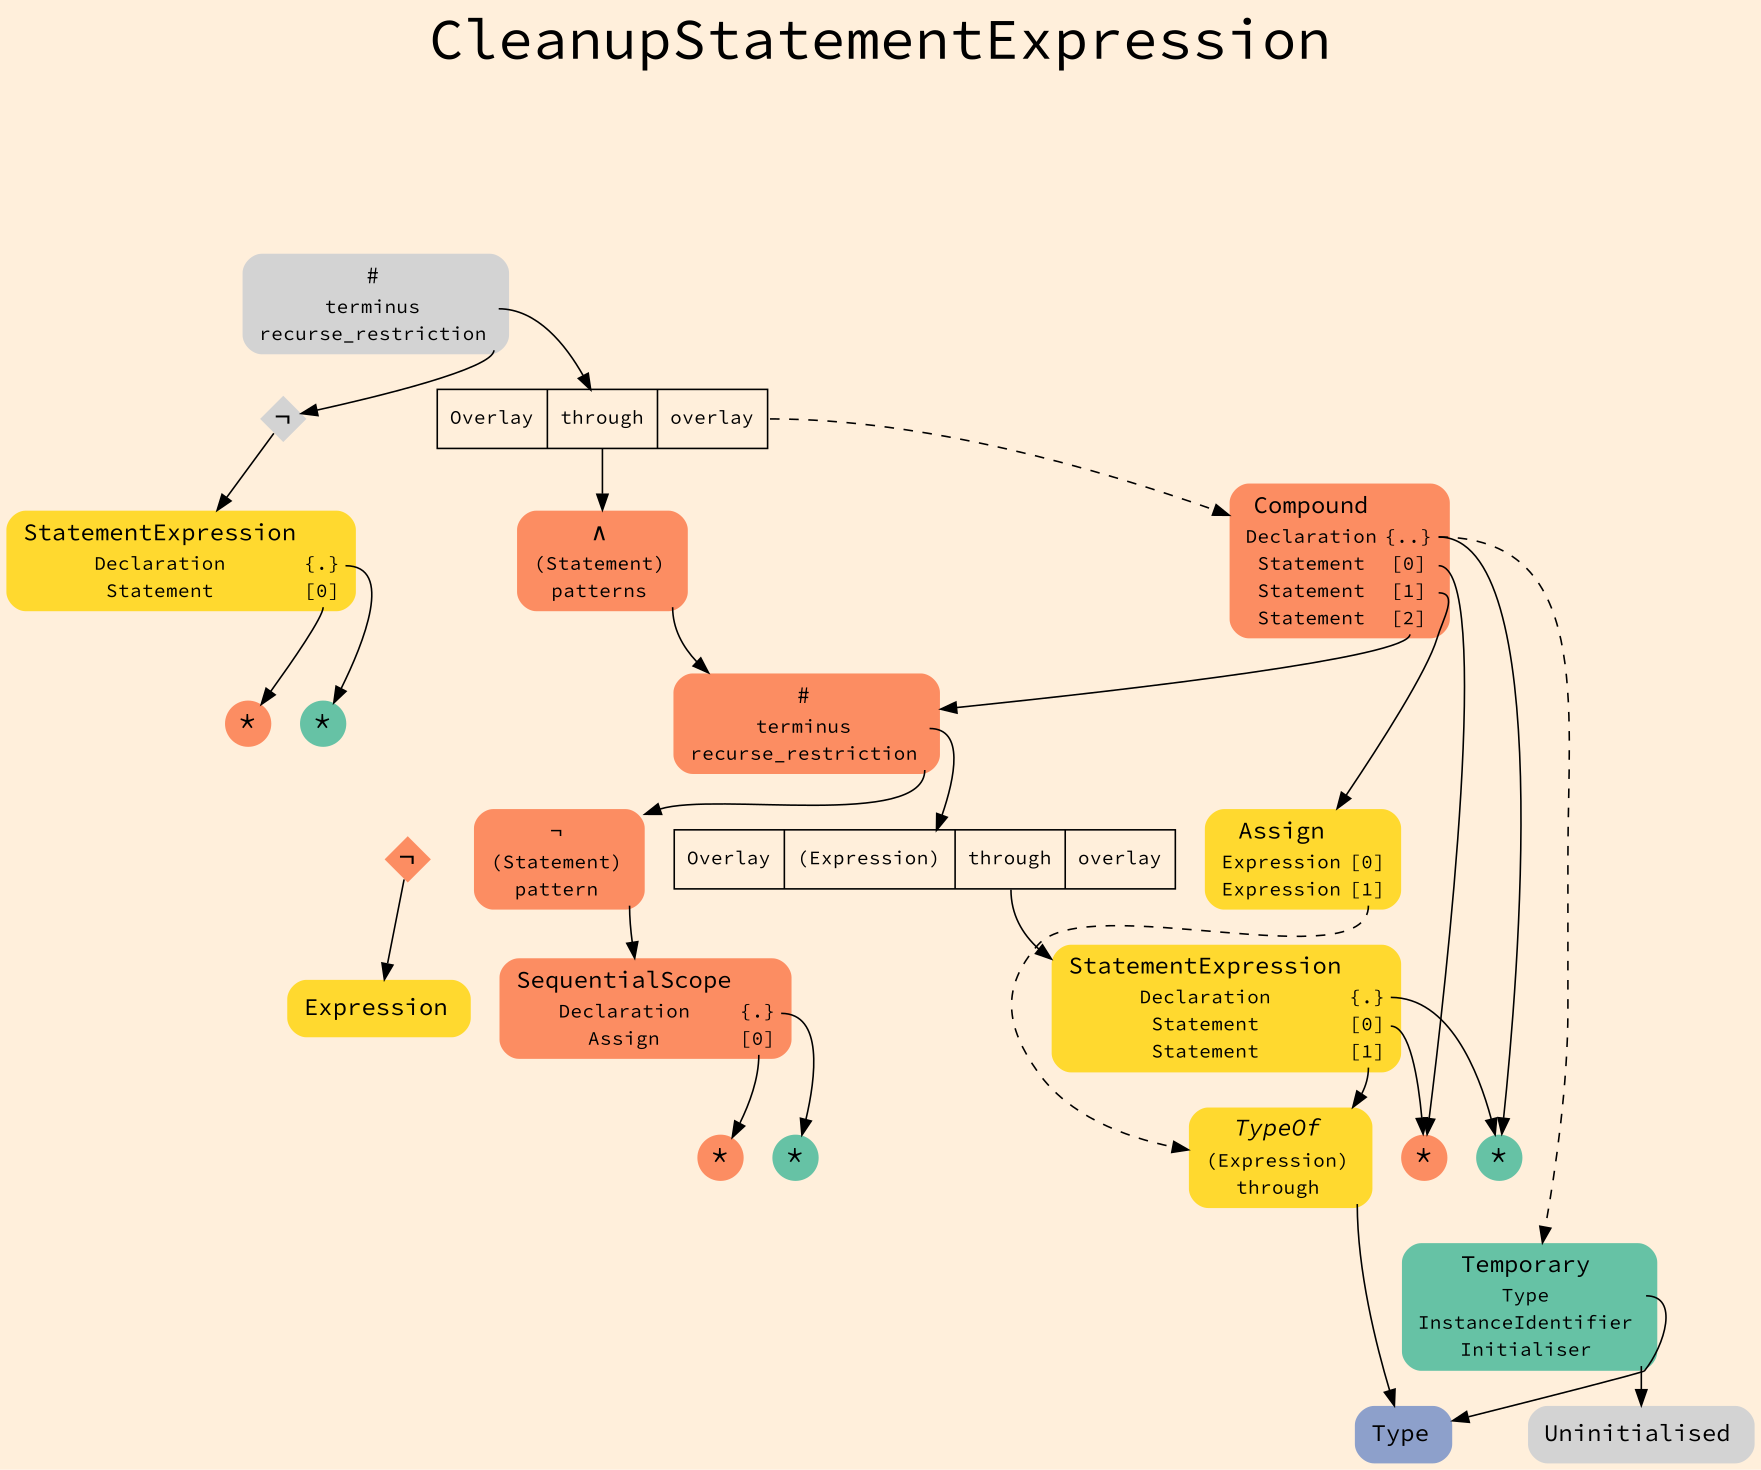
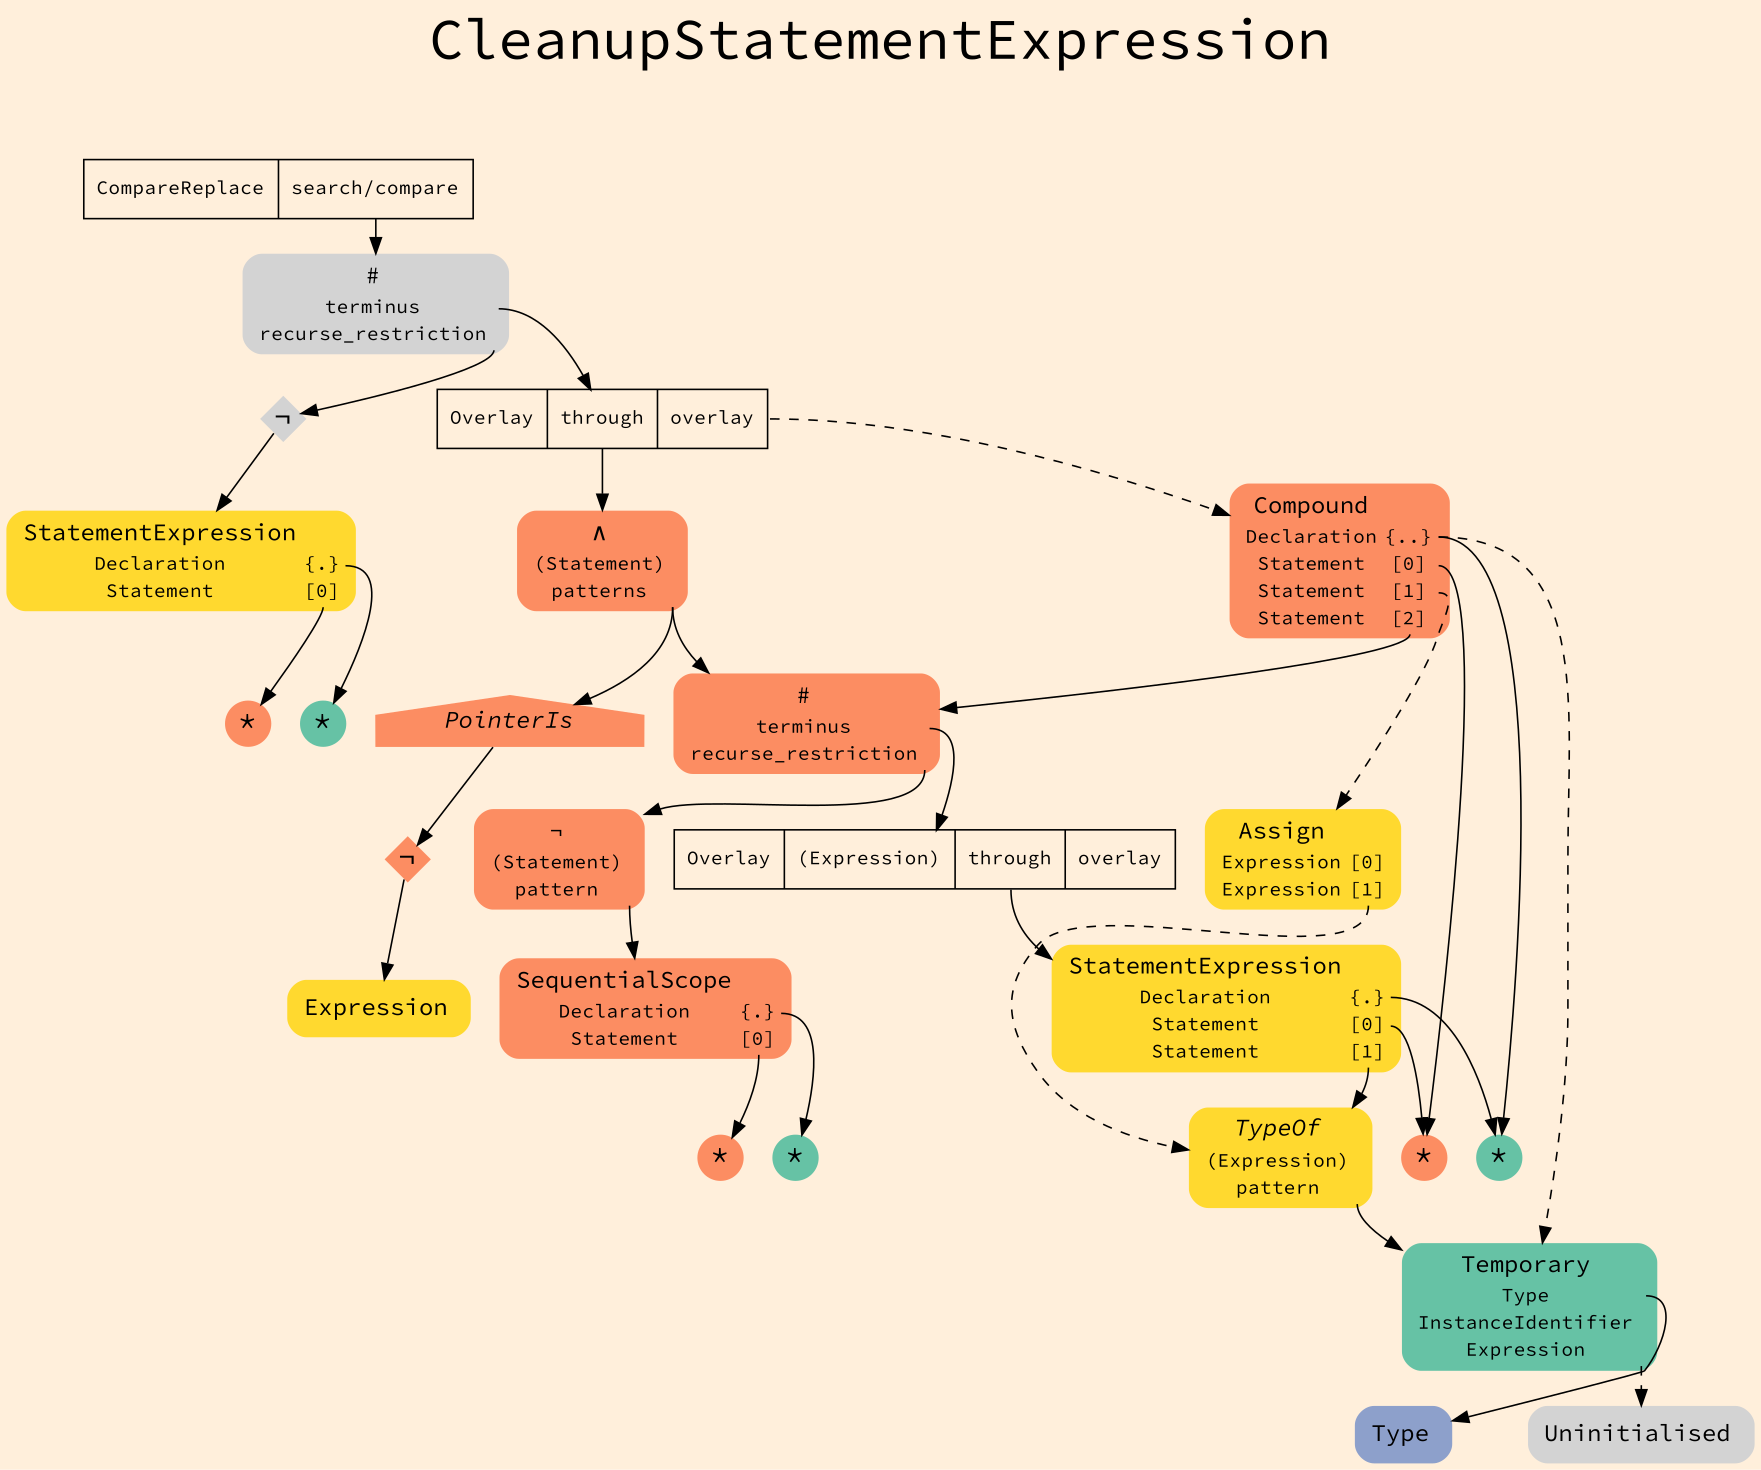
node "CompareReplace": added
edge "Compound" -> "Assign": style solid -> dashed
node "PointerIs": added
node "SequentialScope": text "Assign" -> "Statement"
node "TypeOf": text "through" -> "pattern"
edge "TypeOf" -> "Type": now "TypeOf" -> "Temporary"
node "Temporary": text "Initialiser" -> "Expression"
edge "Temporary" -> "Uninitialised": style solid -> dashed
